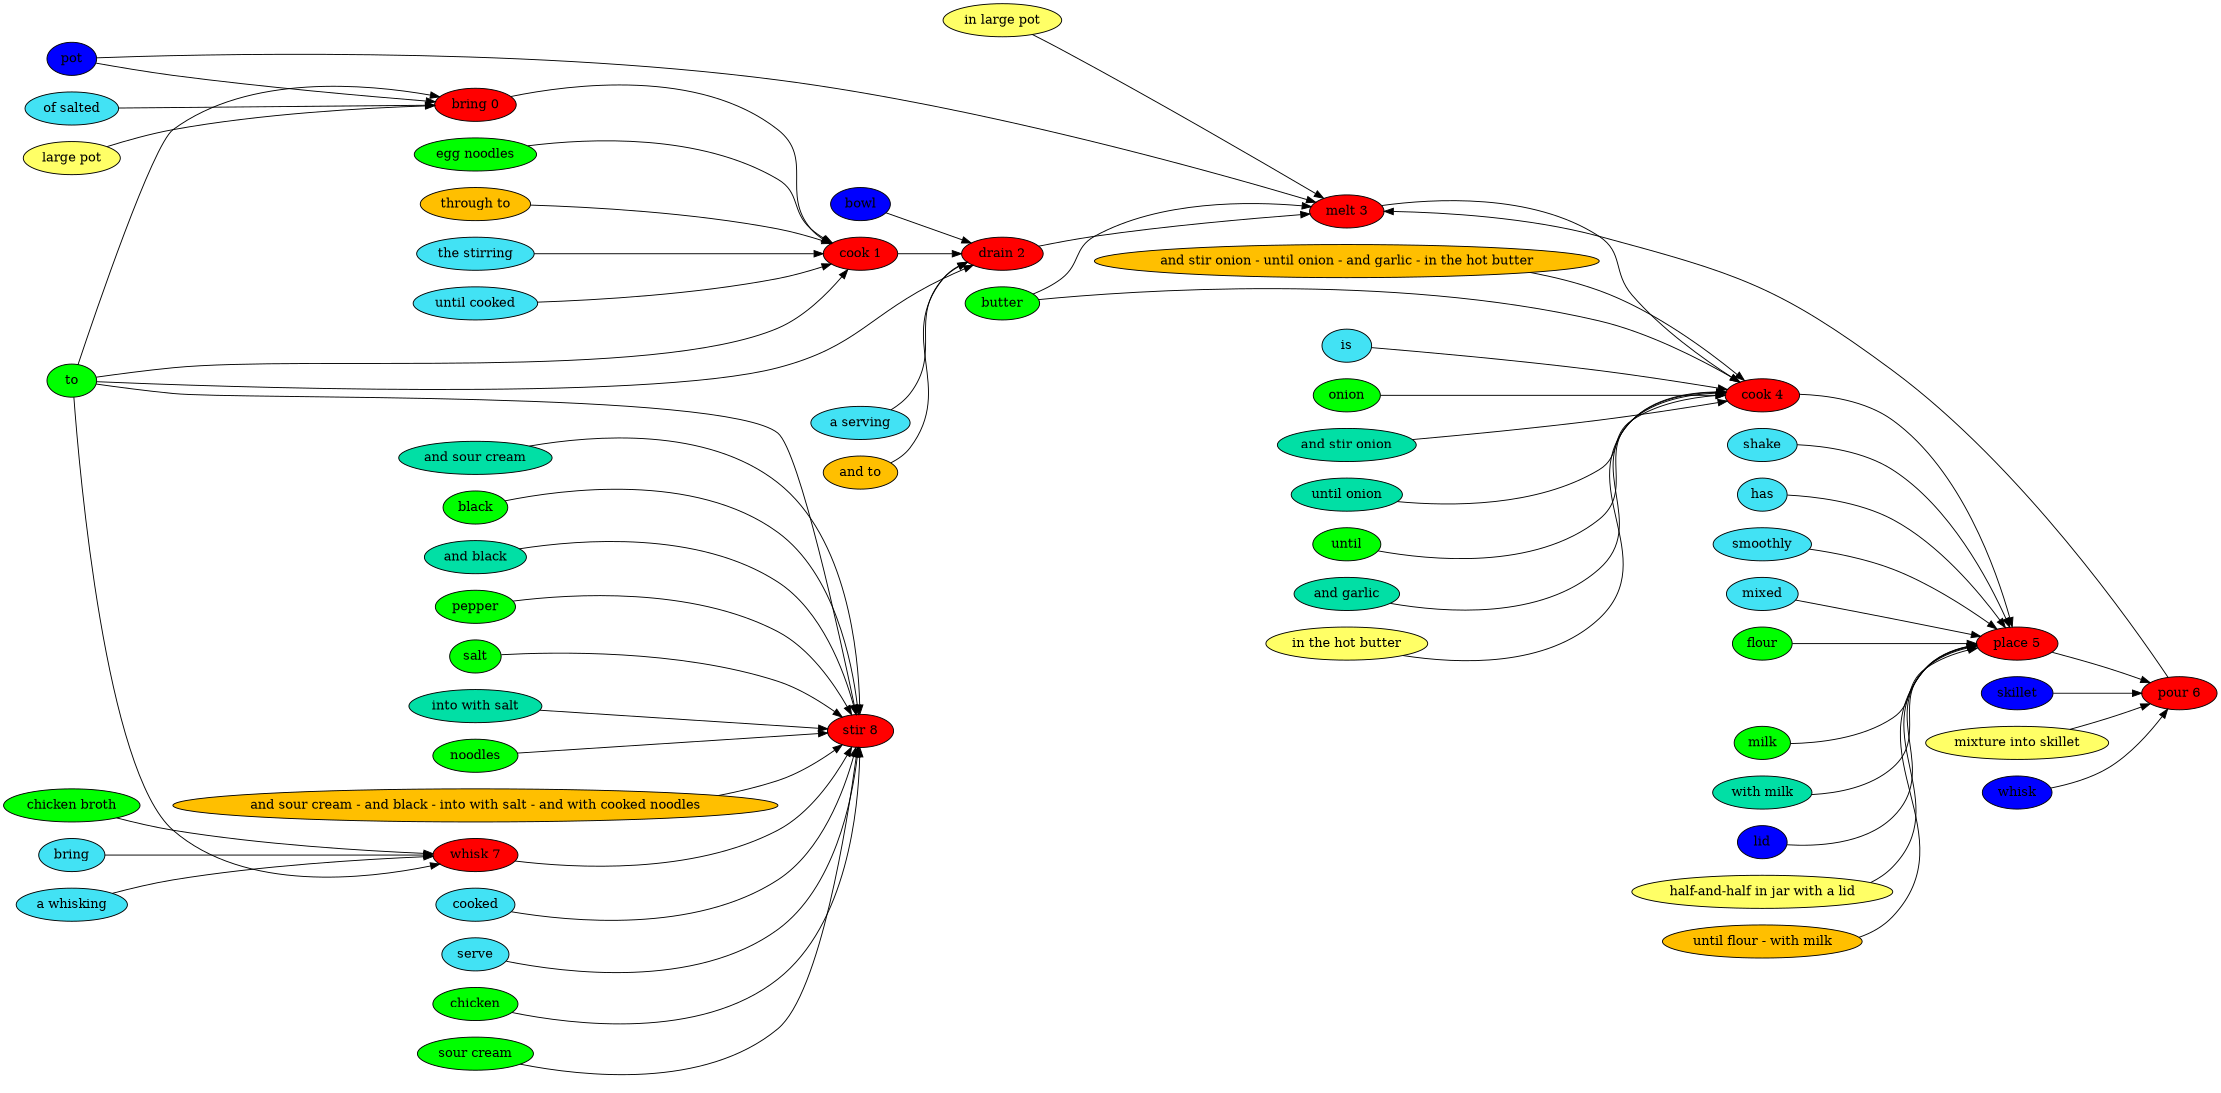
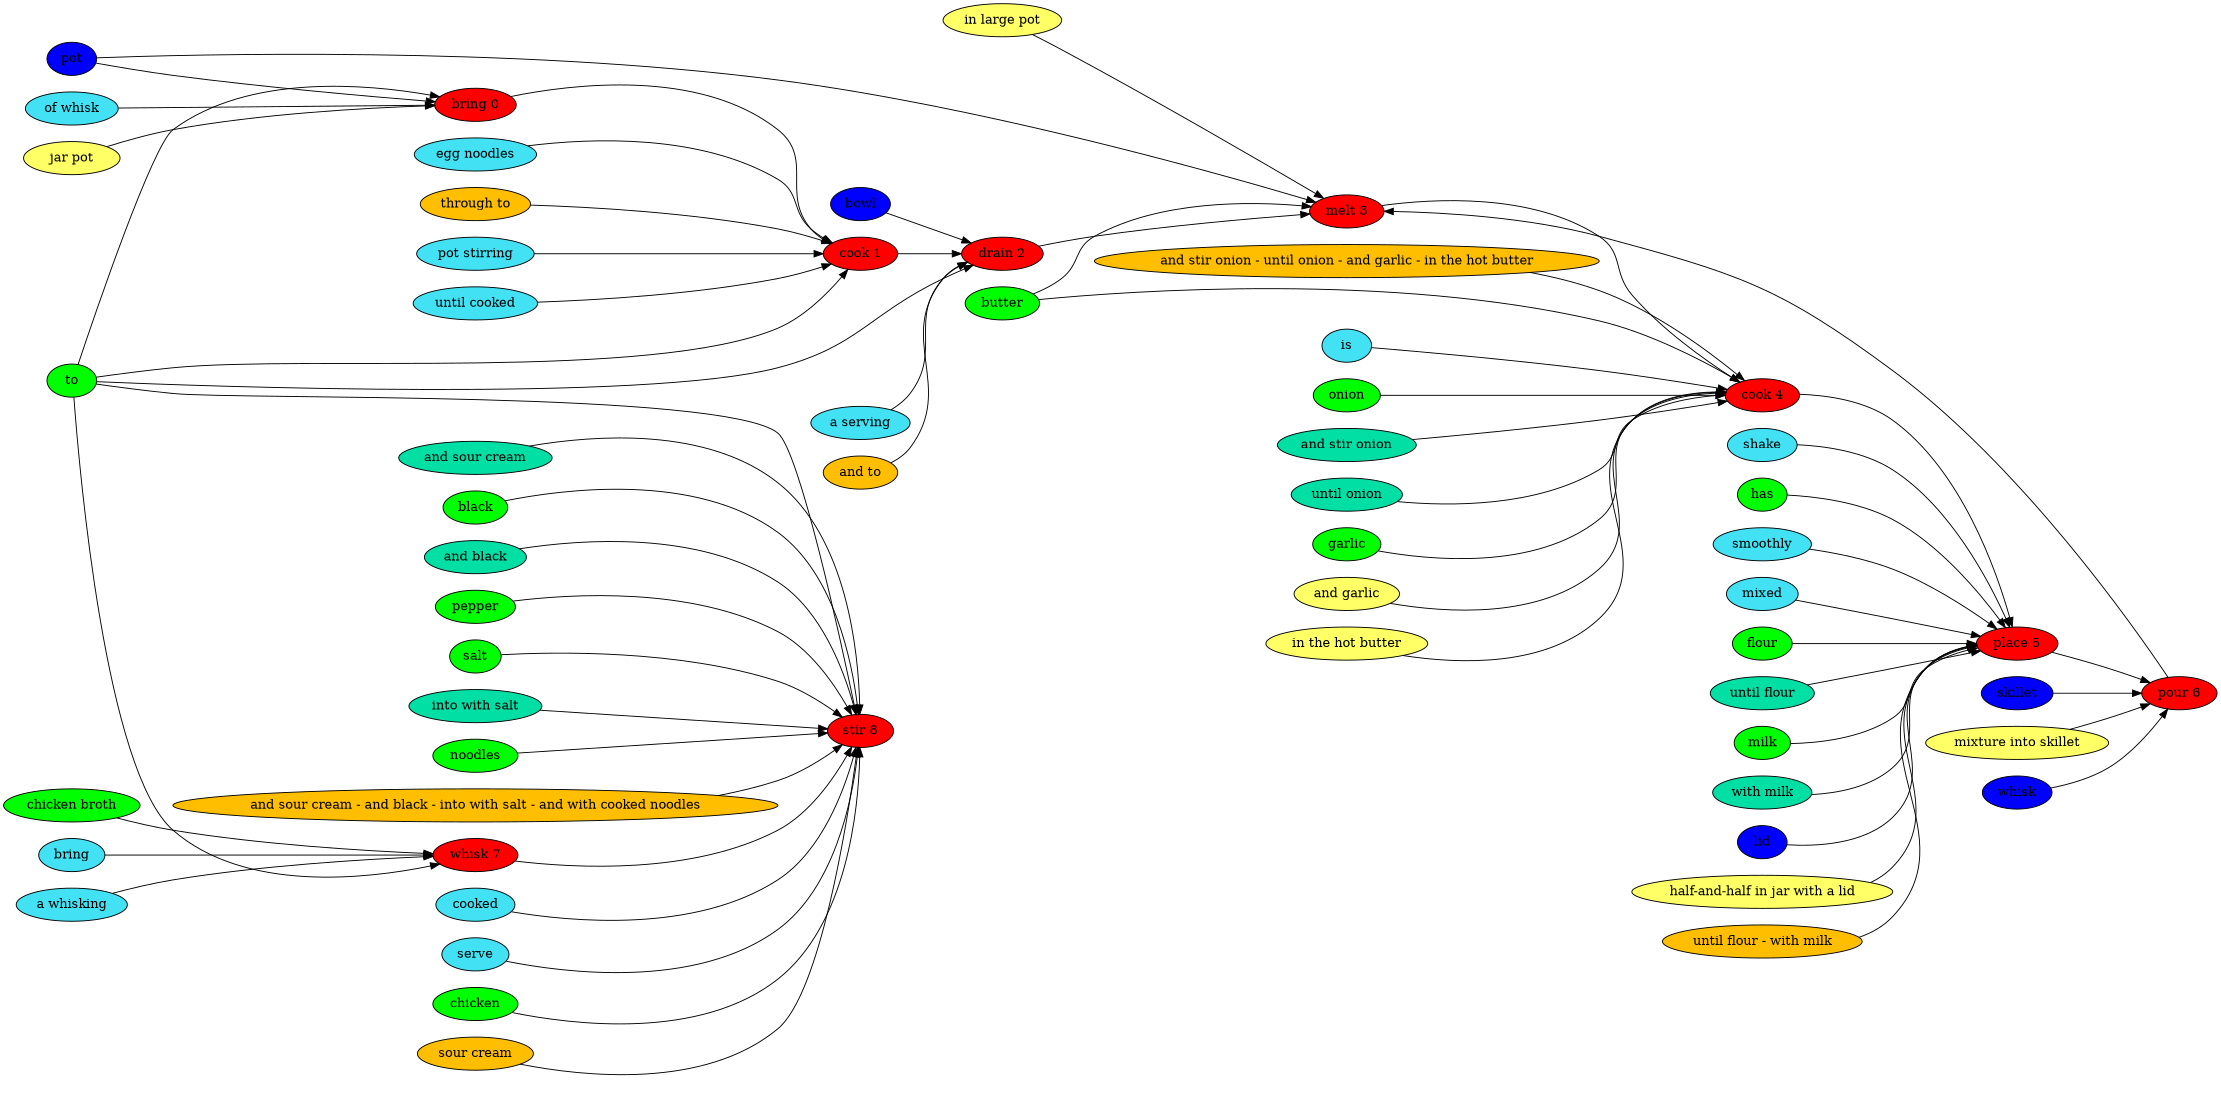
node "of salted": label "of salted" -> "of whisk"
node "egg noodles": fillcolor green -> #42e2f4
node "large pot": label "large pot" -> "jar pot"
node "the stirring": label "the stirring" -> "pot stirring"
node "has": fillcolor #42e2f4 -> green
node "until": label "until" -> "garlic"
node "and garlic": fillcolor #01dfa5 -> #ffff66
node "until flour": added
node "sour cream": fillcolor green -> #ffbf00
